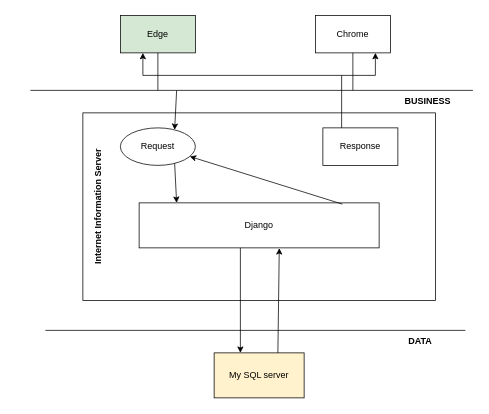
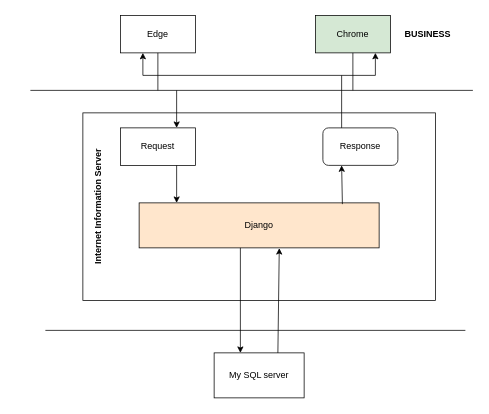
node "Edge": fillcolor #d5e8d4 -> #ffffff
node "Chrome": fillcolor #ffffff -> #d5e8d4
node "BUSINESS": moved (428, 102) -> (428, 34)
node "Request": shape ellipse -> rectangle
node "Response": shape rectangle -> rounded rectangle
edge "Django" -> "Request": now "Django" -> "Response"
node "Django": fillcolor #ffffff -> #ffe6cc
node "DATA": removed
node "My SQL server": fillcolor #fff2cc -> #ffffff
